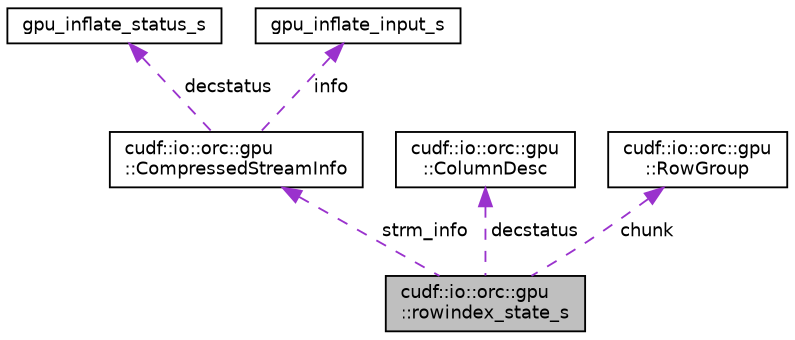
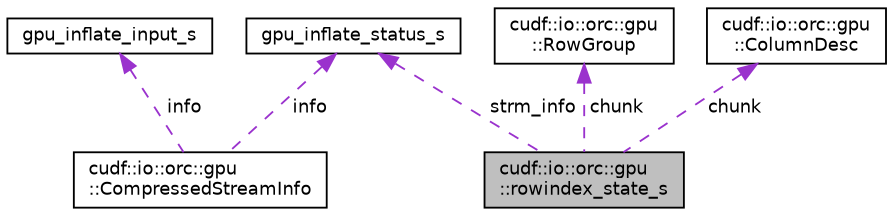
edge "cudf::io::orc::gpu ::CompressedStreamInfo" -> "gpu_inflate_status_s": label " decstatus" -> " info"
edge "cudf::io::orc::gpu ::rowindex_state_s" -> "cudf::io::orc::gpu ::ColumnDesc": label " decstatus" -> " chunk"
edge "cudf::io::orc::gpu ::rowindex_state_s" -> "cudf::io::orc::gpu ::CompressedStreamInfo": now "cudf::io::orc::gpu ::rowindex_state_s" -> "gpu_inflate_status_s"
